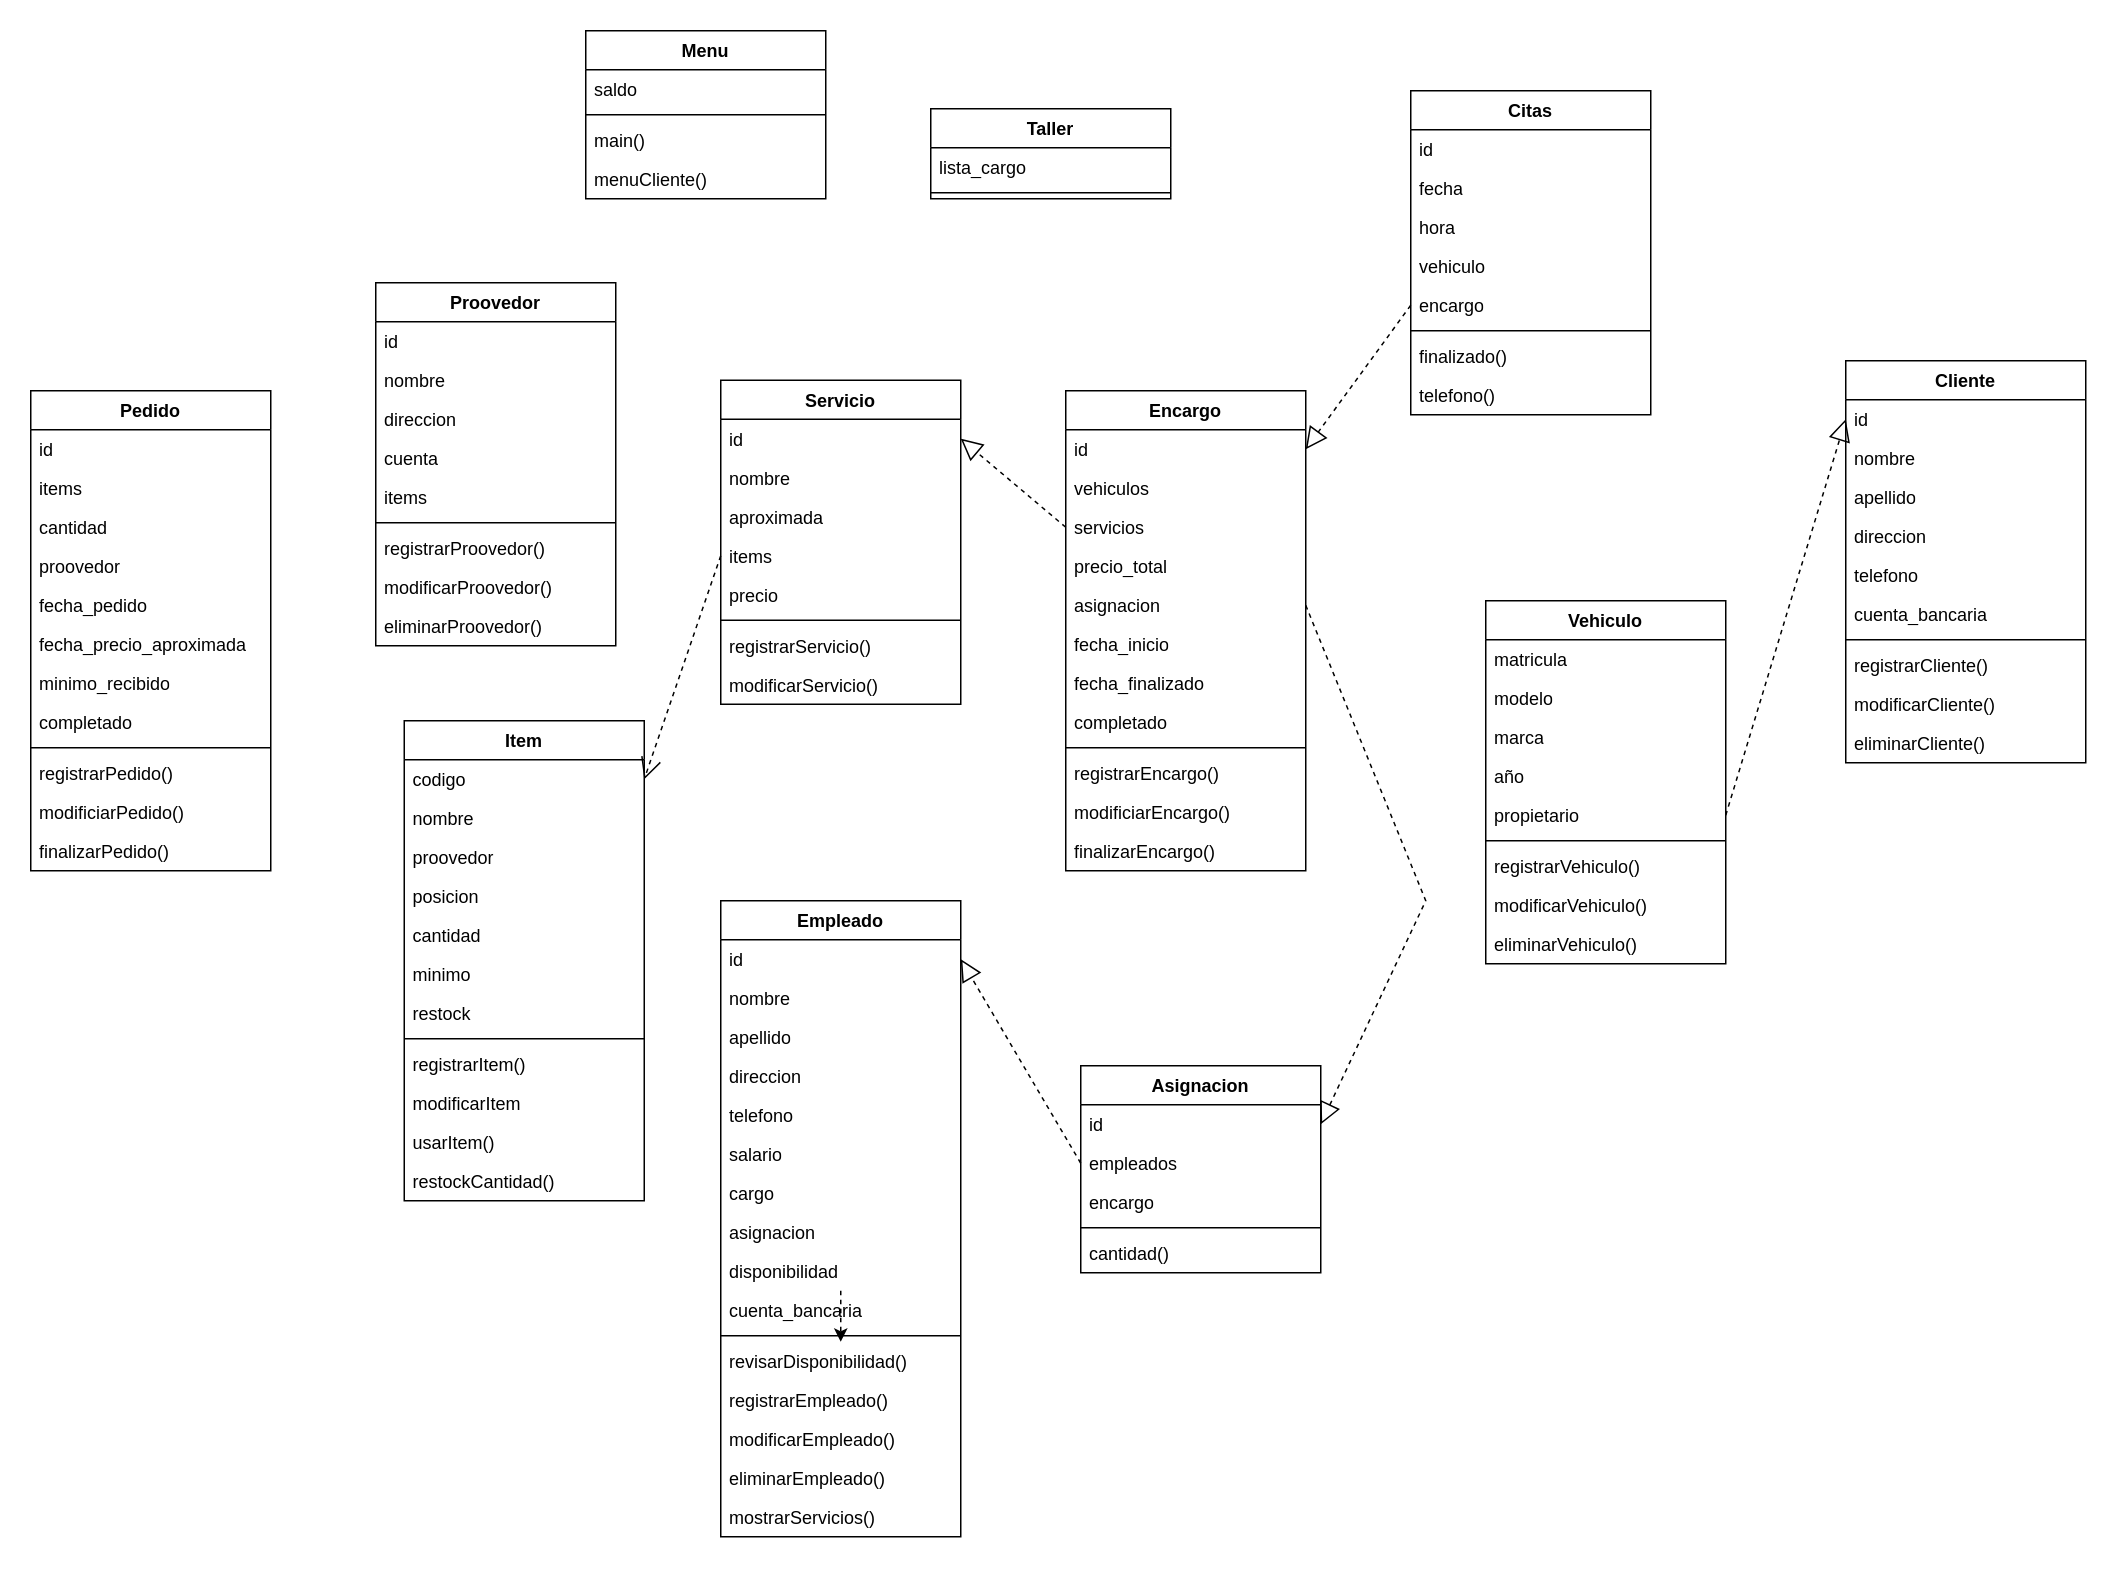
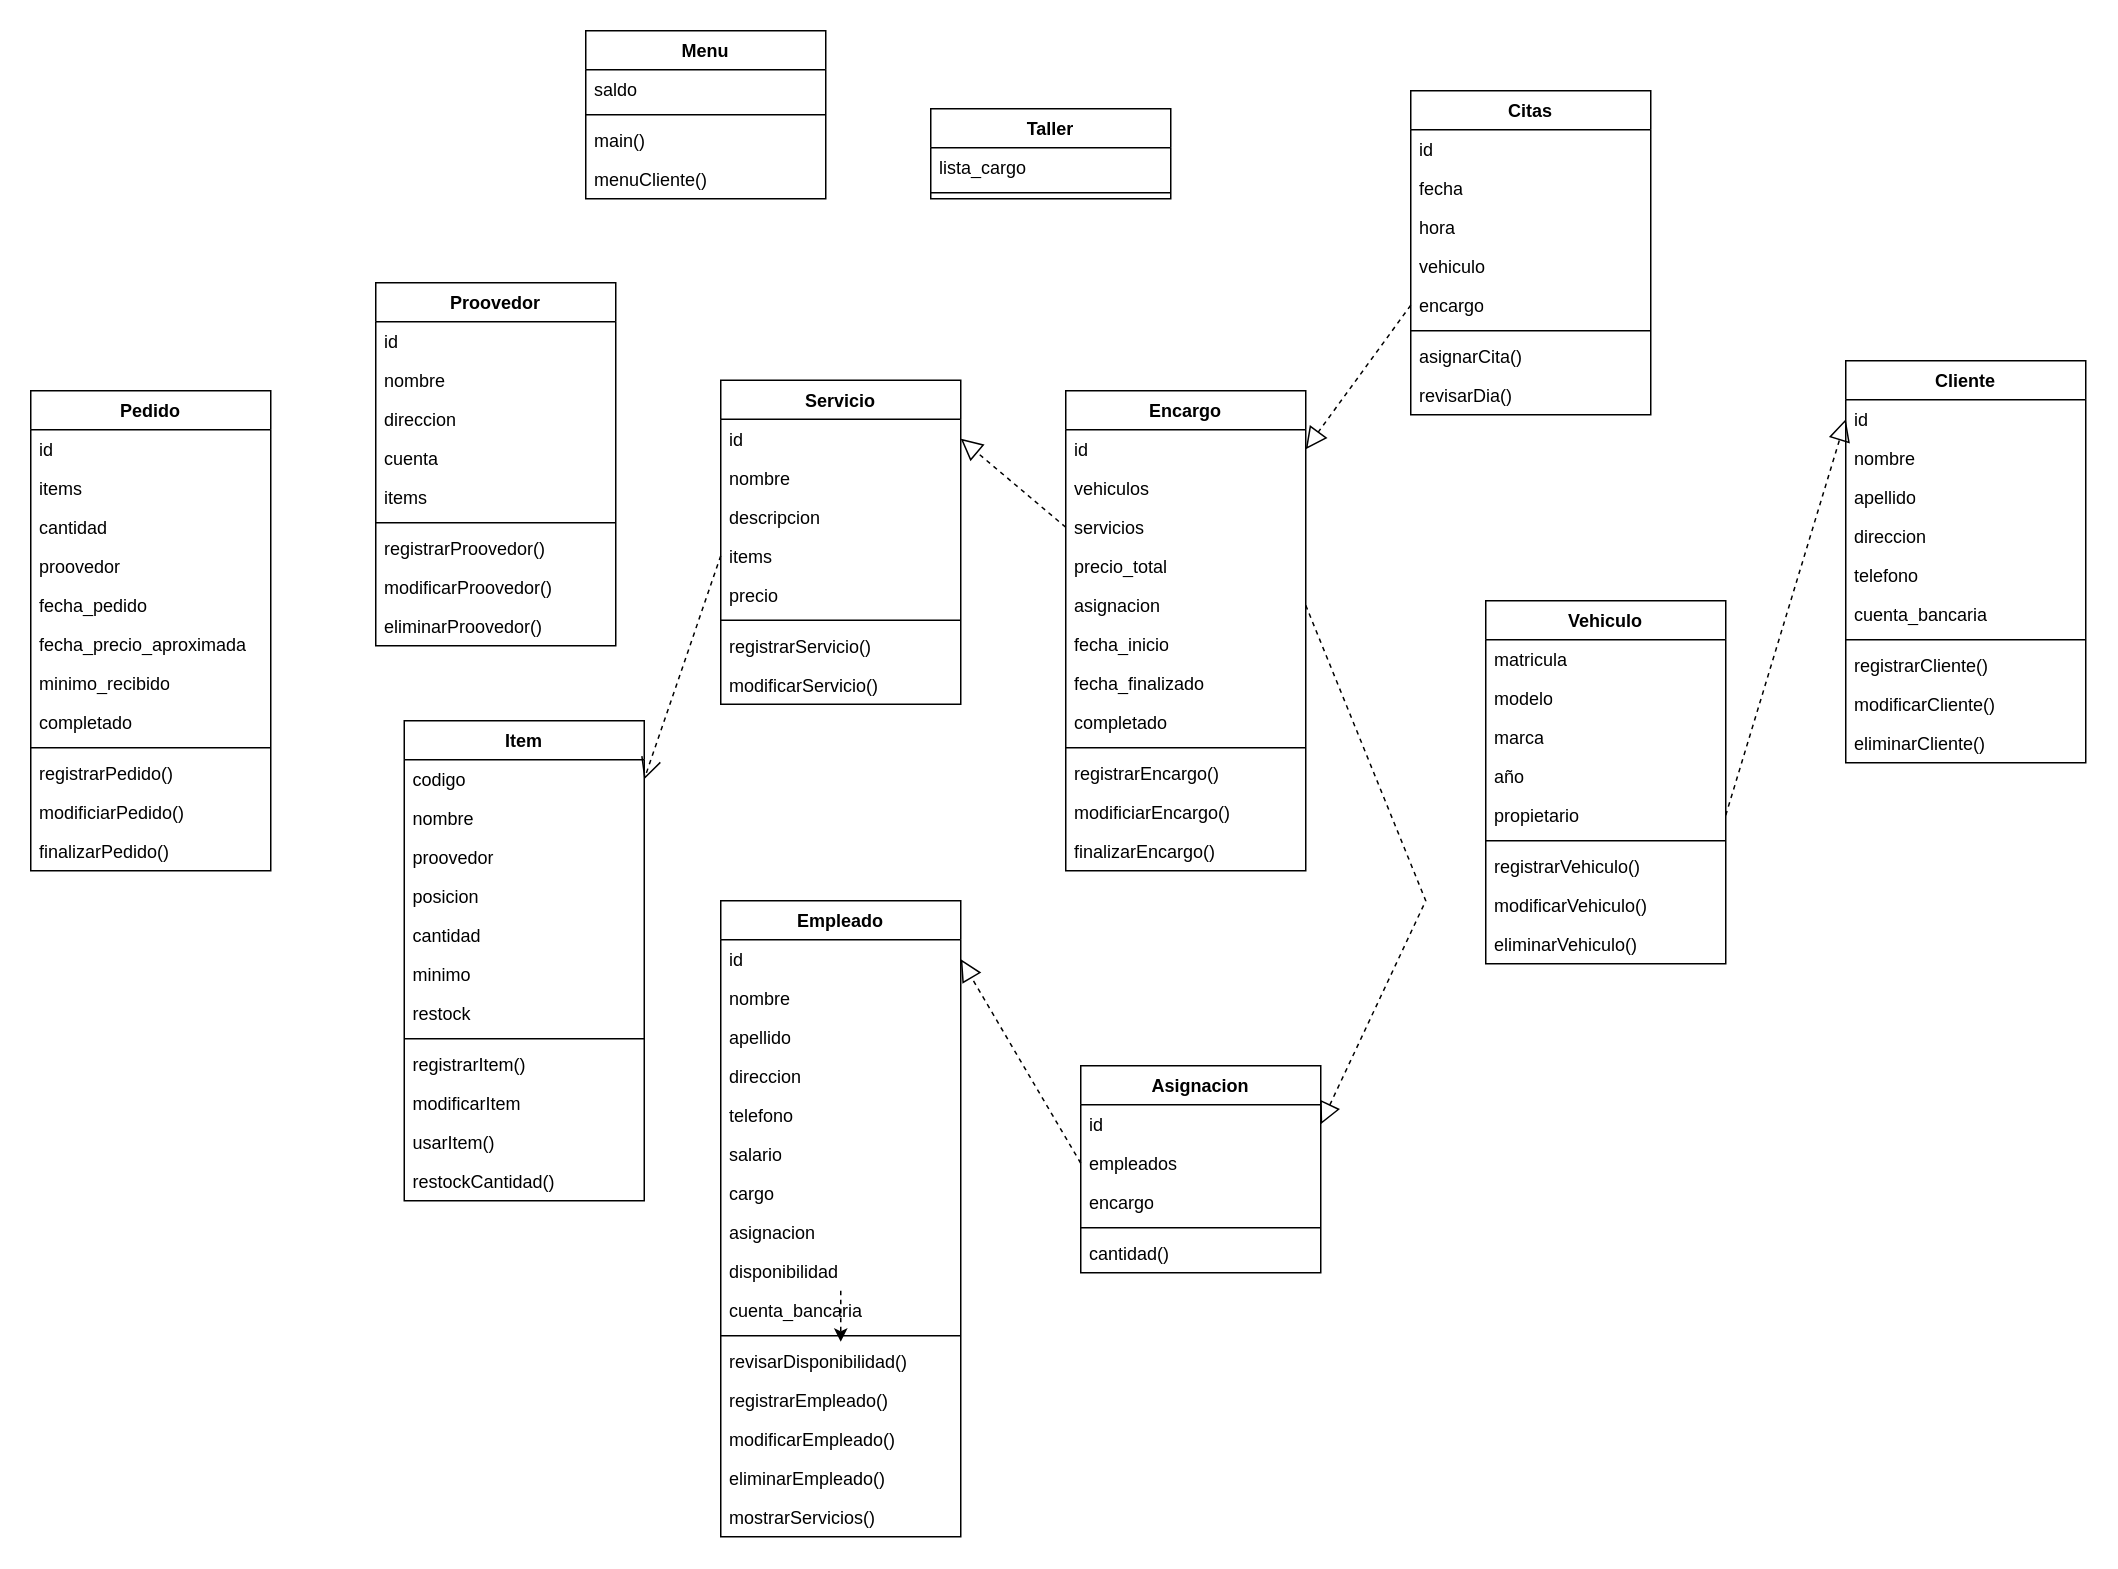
node "finalizado()": label "finalizado()" -> "asignarCita()"
node "telefono()": label "telefono()" -> "revisarDia()"
node "aproximada": label "aproximada" -> "descripcion"
